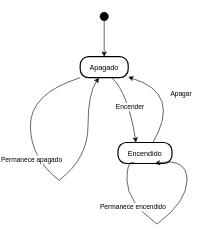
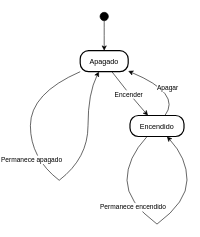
node "Apagado": moved (104, 67) -> (104, 61)
node "Encendido": moved (145, 153) -> (157, 126)
